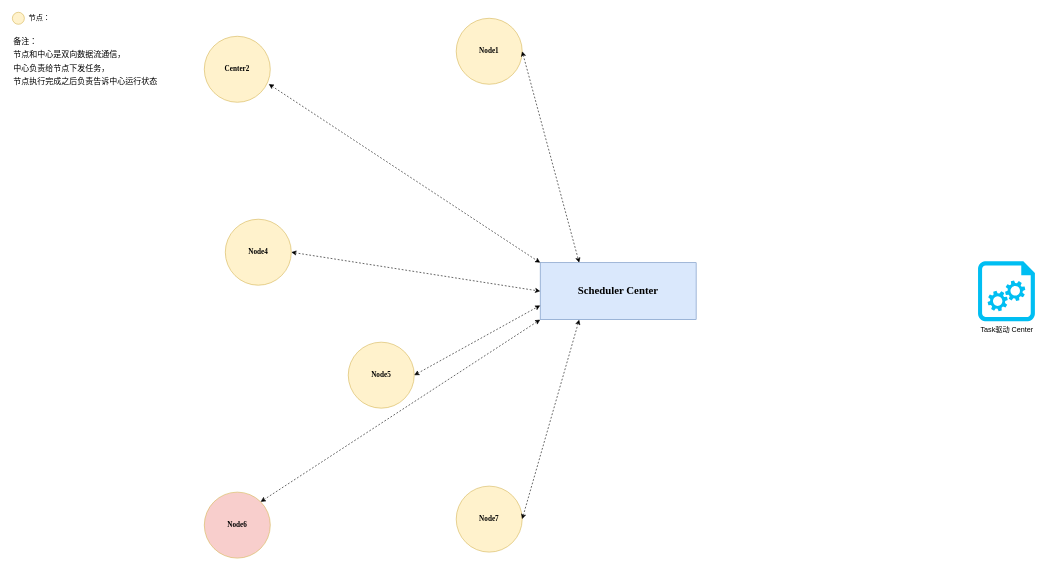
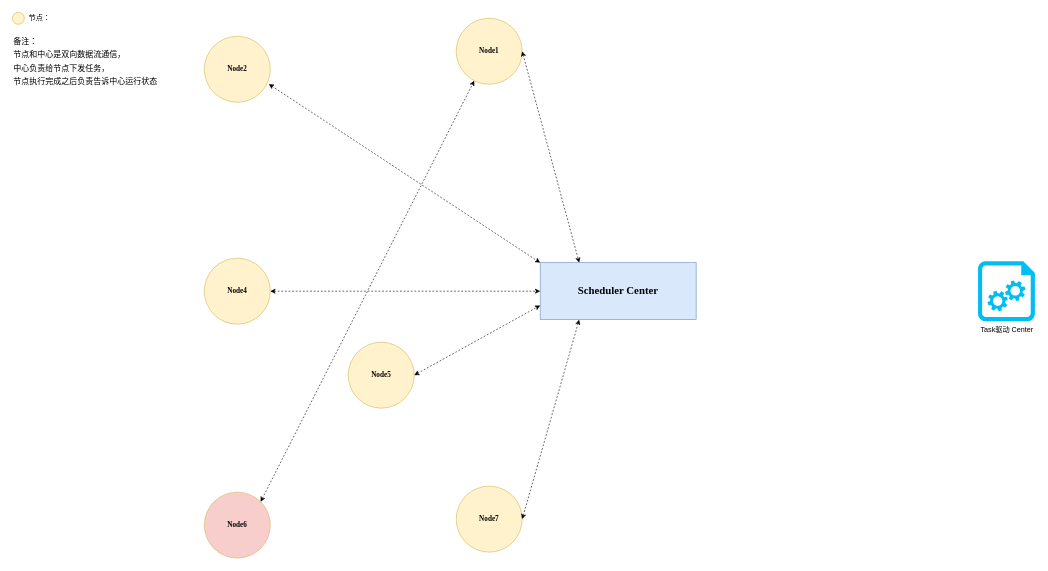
node "Center2": label "Center2" -> "Node2"
node "Node4": moved (258, 252) -> (237, 291)
edge "Scheduler Center" -- "Node6": now "Node1" -- "Node6"
